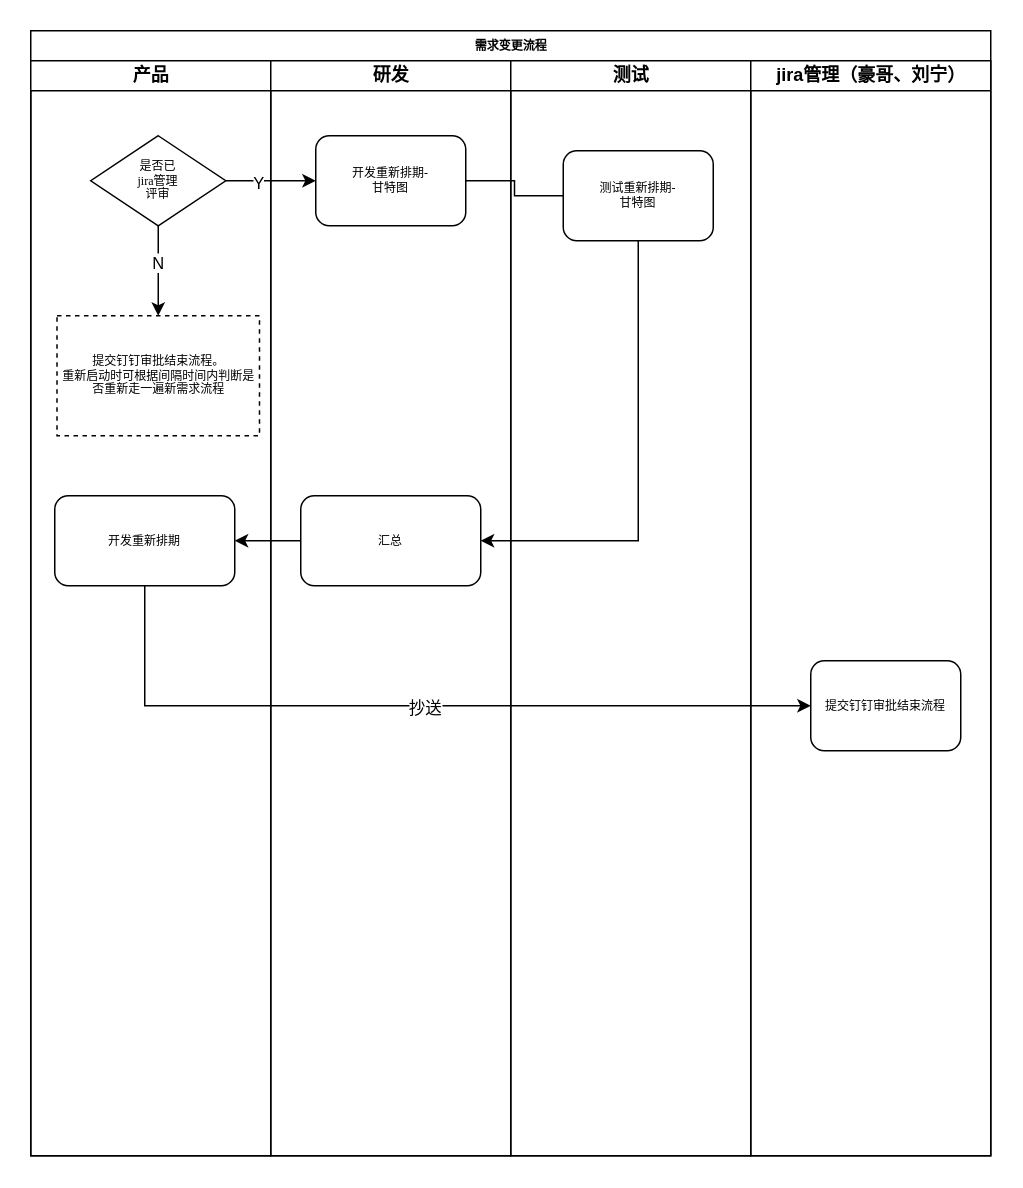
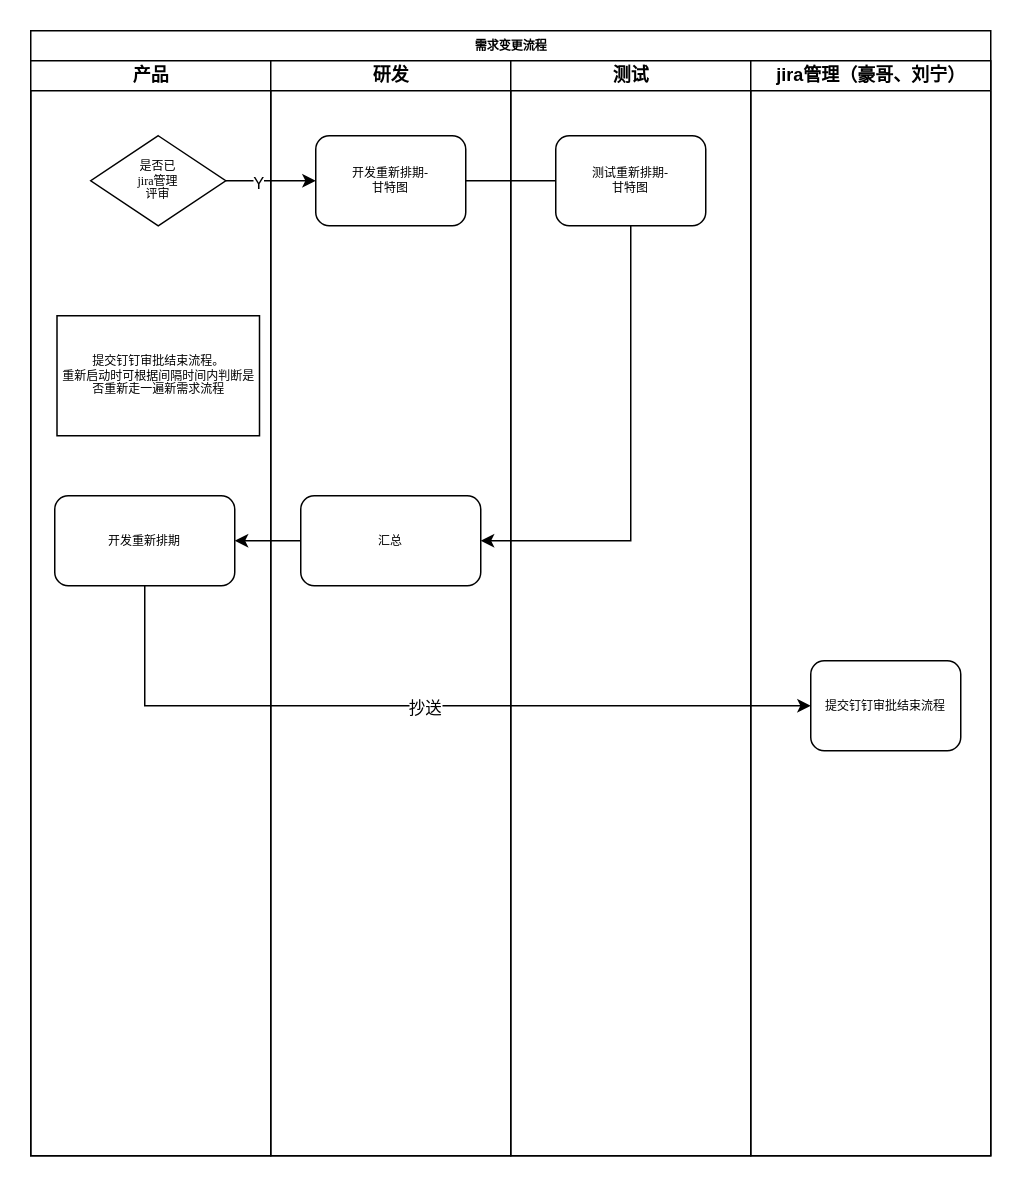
node "测试重新排期- 甘特图": moved (638, 196) -> (631, 181)
edge "是否已 jira管理 评审" -> "提交钉钉审批结束流程。 重新启动时可根据间隔时间内判断是否重新走一遍新需求流程": removed, label "N"
node "提交钉钉审批结束流程。 重新启动时可根据间隔时间内判断是否重新走一遍新需求流程": style dashed -> solid
